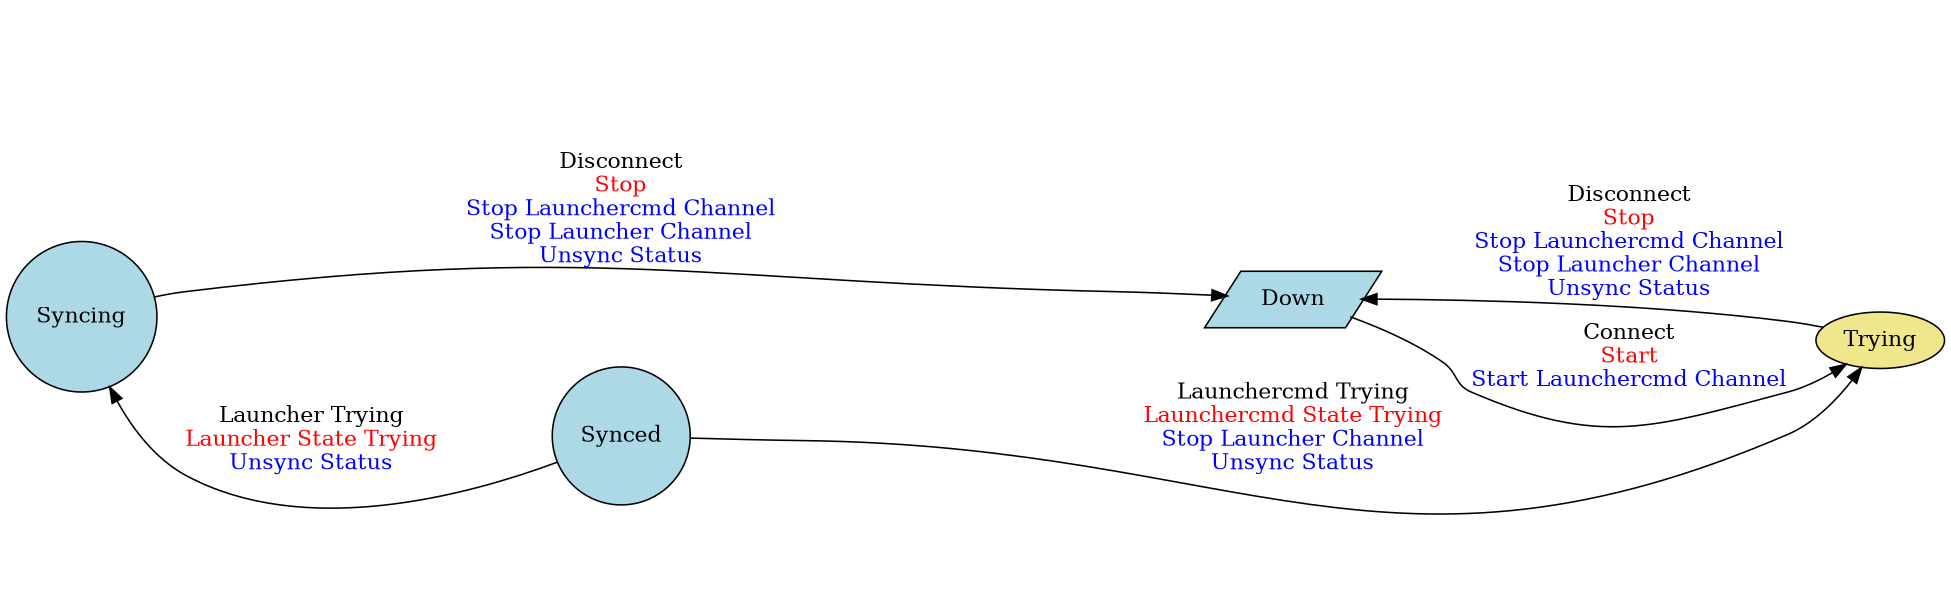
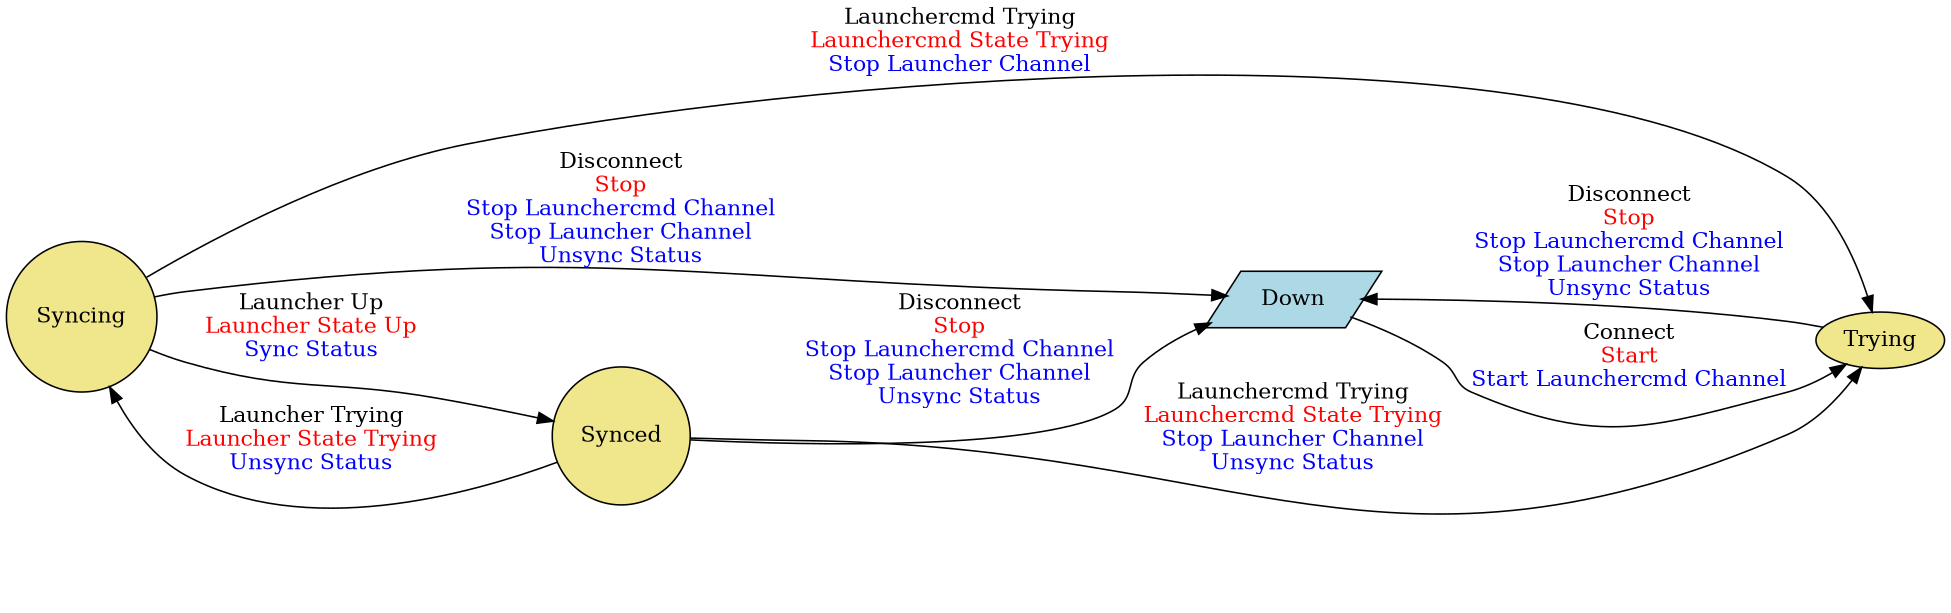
edge "Syncing" -> "Trying": added, label "Launchercmd Trying Launchercmd State Trying Stop Launcher Channel"
node "Syncing": fillcolor lightblue -> khaki
edge "Syncing" -> "Synced": added, label "Launcher Up Launcher State Up Sync Status"
node "Synced": fillcolor lightblue -> khaki
edge "Synced" -> "Down": added, label "Disconnect Stop Stop Launchercmd Channel Stop Launcher Channel Unsync Status"
